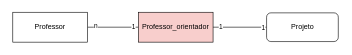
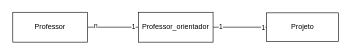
node "Professor_orientador": fillcolor #f8cecc -> #ffffff
node "Projeto": shape rounded rectangle -> rectangle
